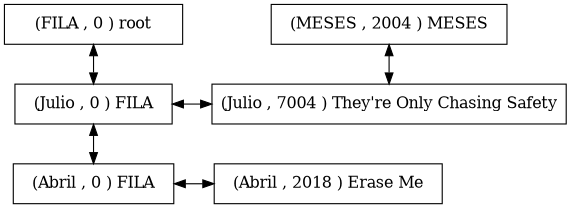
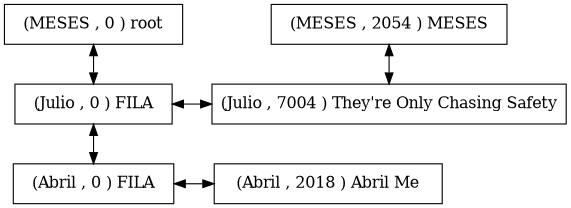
node "(FILA , 0 ) root": label "(FILA , 0 ) root" -> "(MESES , 0 ) root"
node "(MESES , 2004 ) MESES": label "(MESES , 2004 ) MESES" -> "(MESES , 2054 ) MESES"
node "(Abril , 2018 ) Erase Me": label "(Abril , 2018 ) Erase Me" -> "(Abril , 2018 ) Abril Me"
